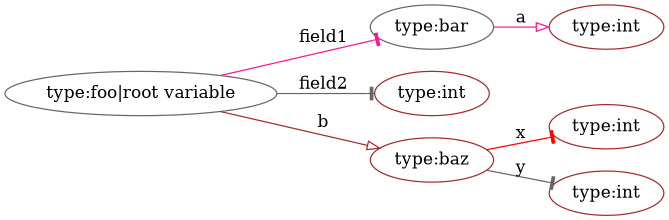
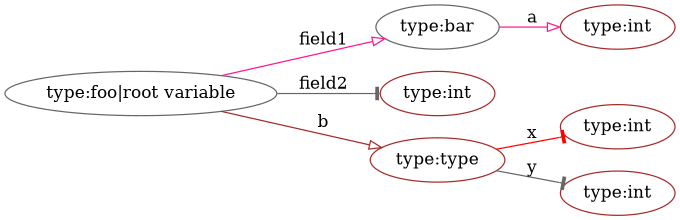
edge "type:foo|root variable" -> "type:bar": arrowhead tee -> onormal
node "type:baz": label "type:baz" -> "type:type"
